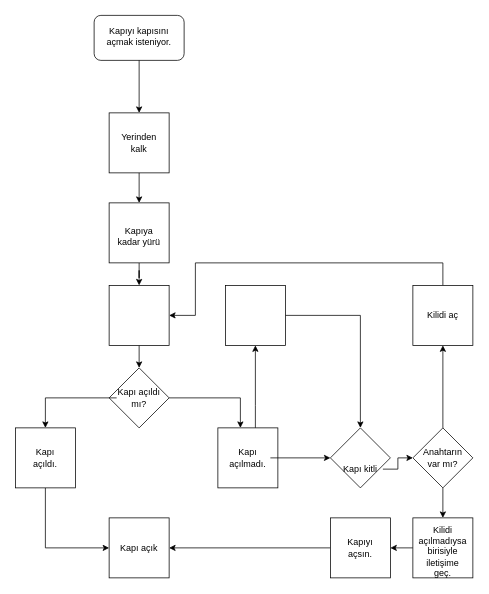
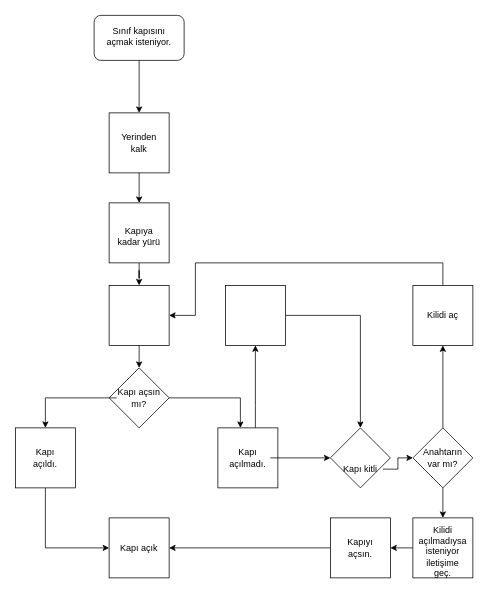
node "Kapıyı kapısını açmak isteniyor.": label "Kapıyı kapısını açmak isteniyor." -> "Sınıf kapısını açmak isteniyor."
node "Kapı açıldı mı?": label "Kapı açıldı mı?" -> "Kapı açsın mı?"
node "Kilidi açılmadıysa birisiyle iletişime geç.": label "Kilidi açılmadıysa birisiyle iletişime geç." -> "Kilidi açılmadıysa isteniyor iletişime geç."
